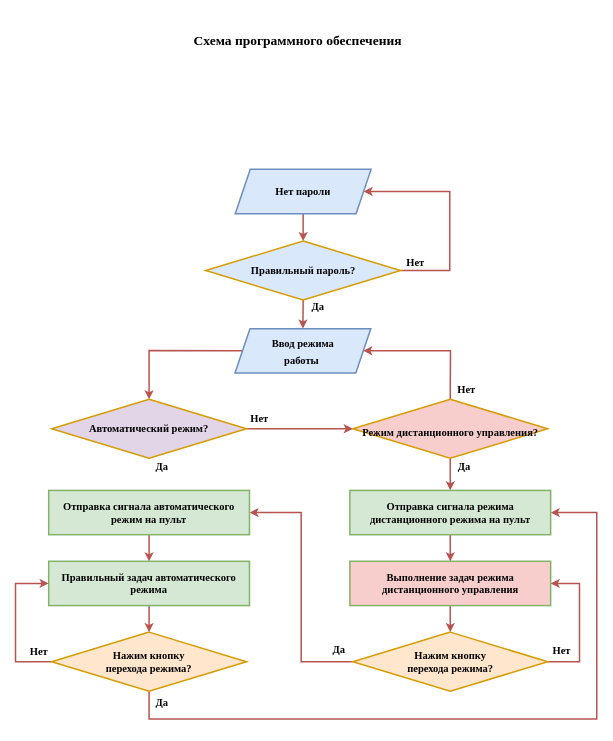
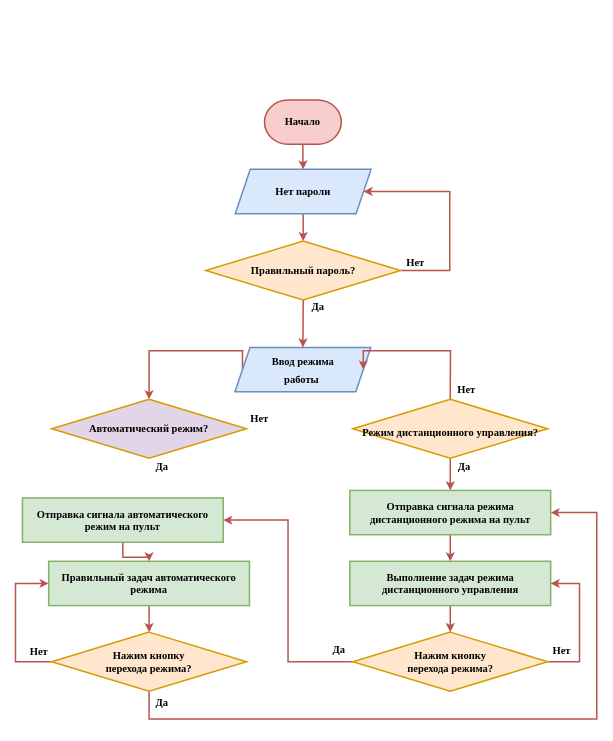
node "Схема программного обеспечения": removed
node "Начало": added
edge "Начало" -> "Нет пароли": added
node "Правильный пароль?": fillcolor #dae8fc -> #ffe6cc
node "Ввод режимаработы": moved (303, 351) -> (303, 370)
edge "Автоматический режим?" -> "Режим дистанционного управления?": removed
node "Режим дистанционного управления?": fillcolor #f8cecc -> #ffe6cc
node "Отправка сигнала автоматического режим на пульт": moved (149, 513) -> (123, 520)
node "Выполнение задач режима дистанционного управления": fillcolor #f8cecc -> #d5e8d4
